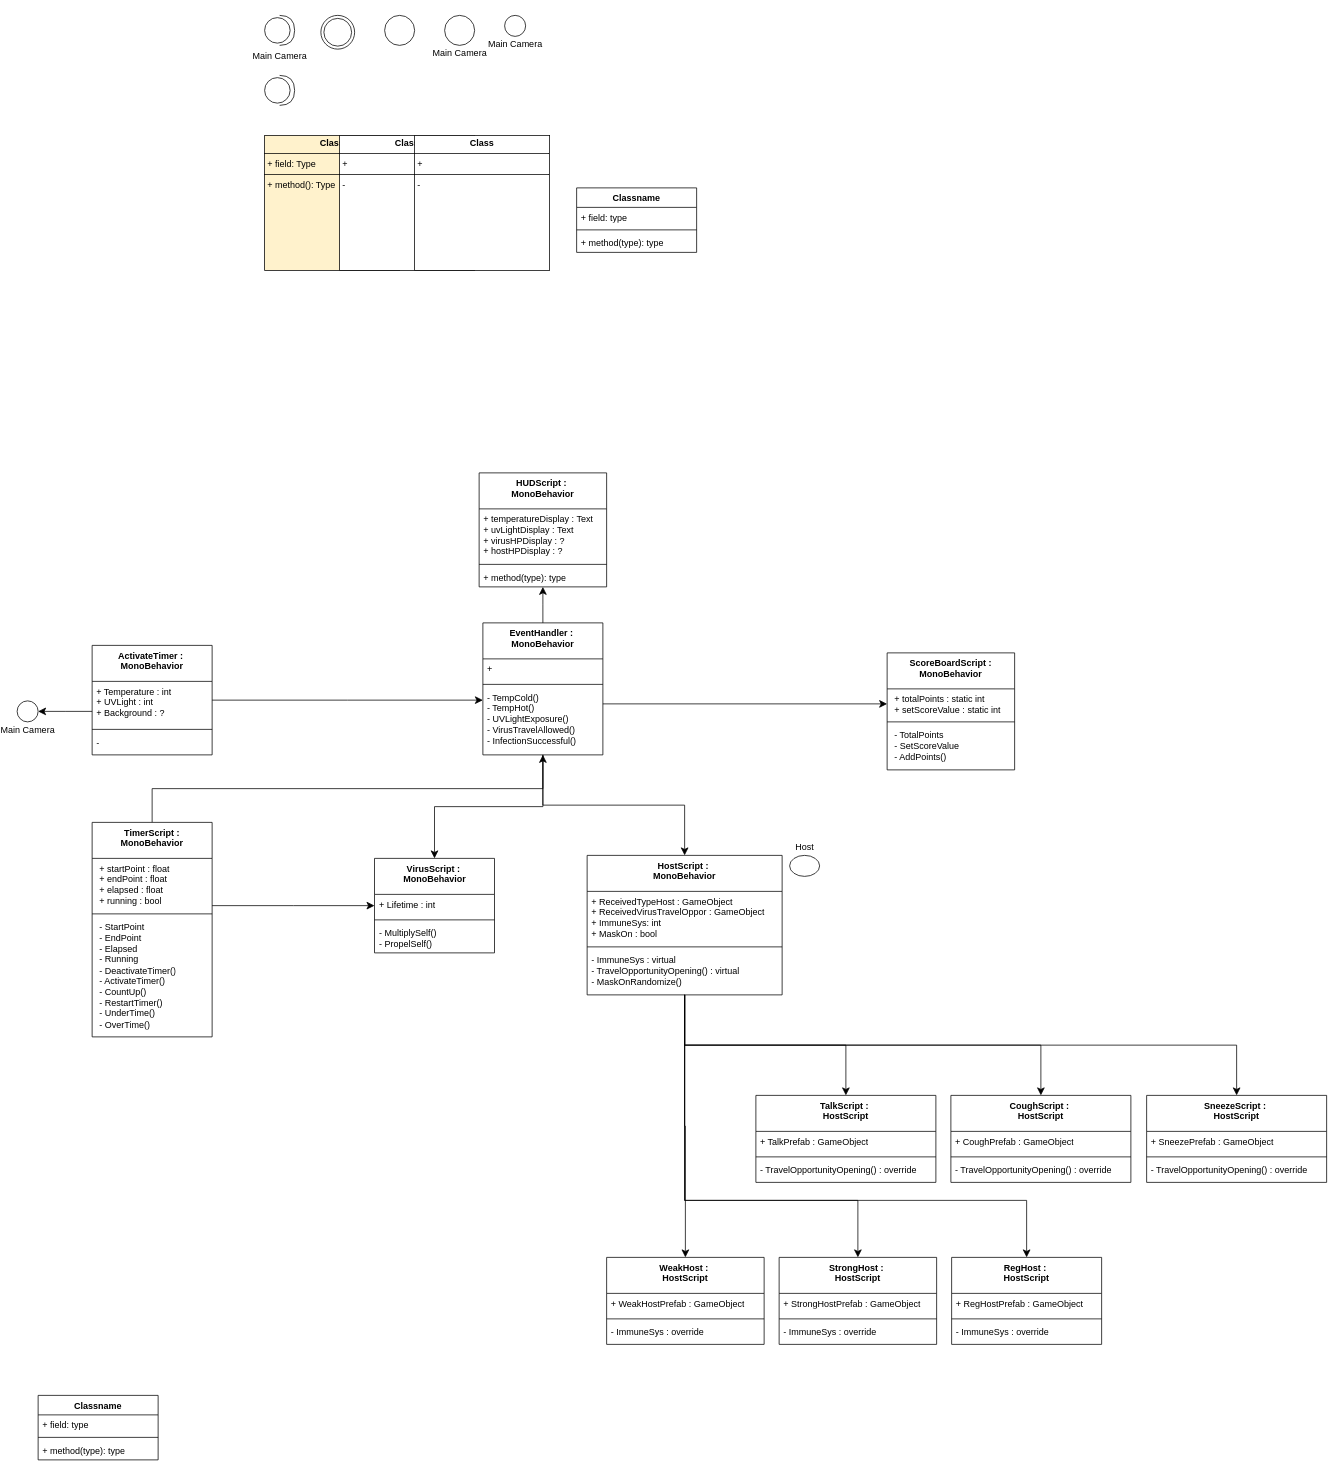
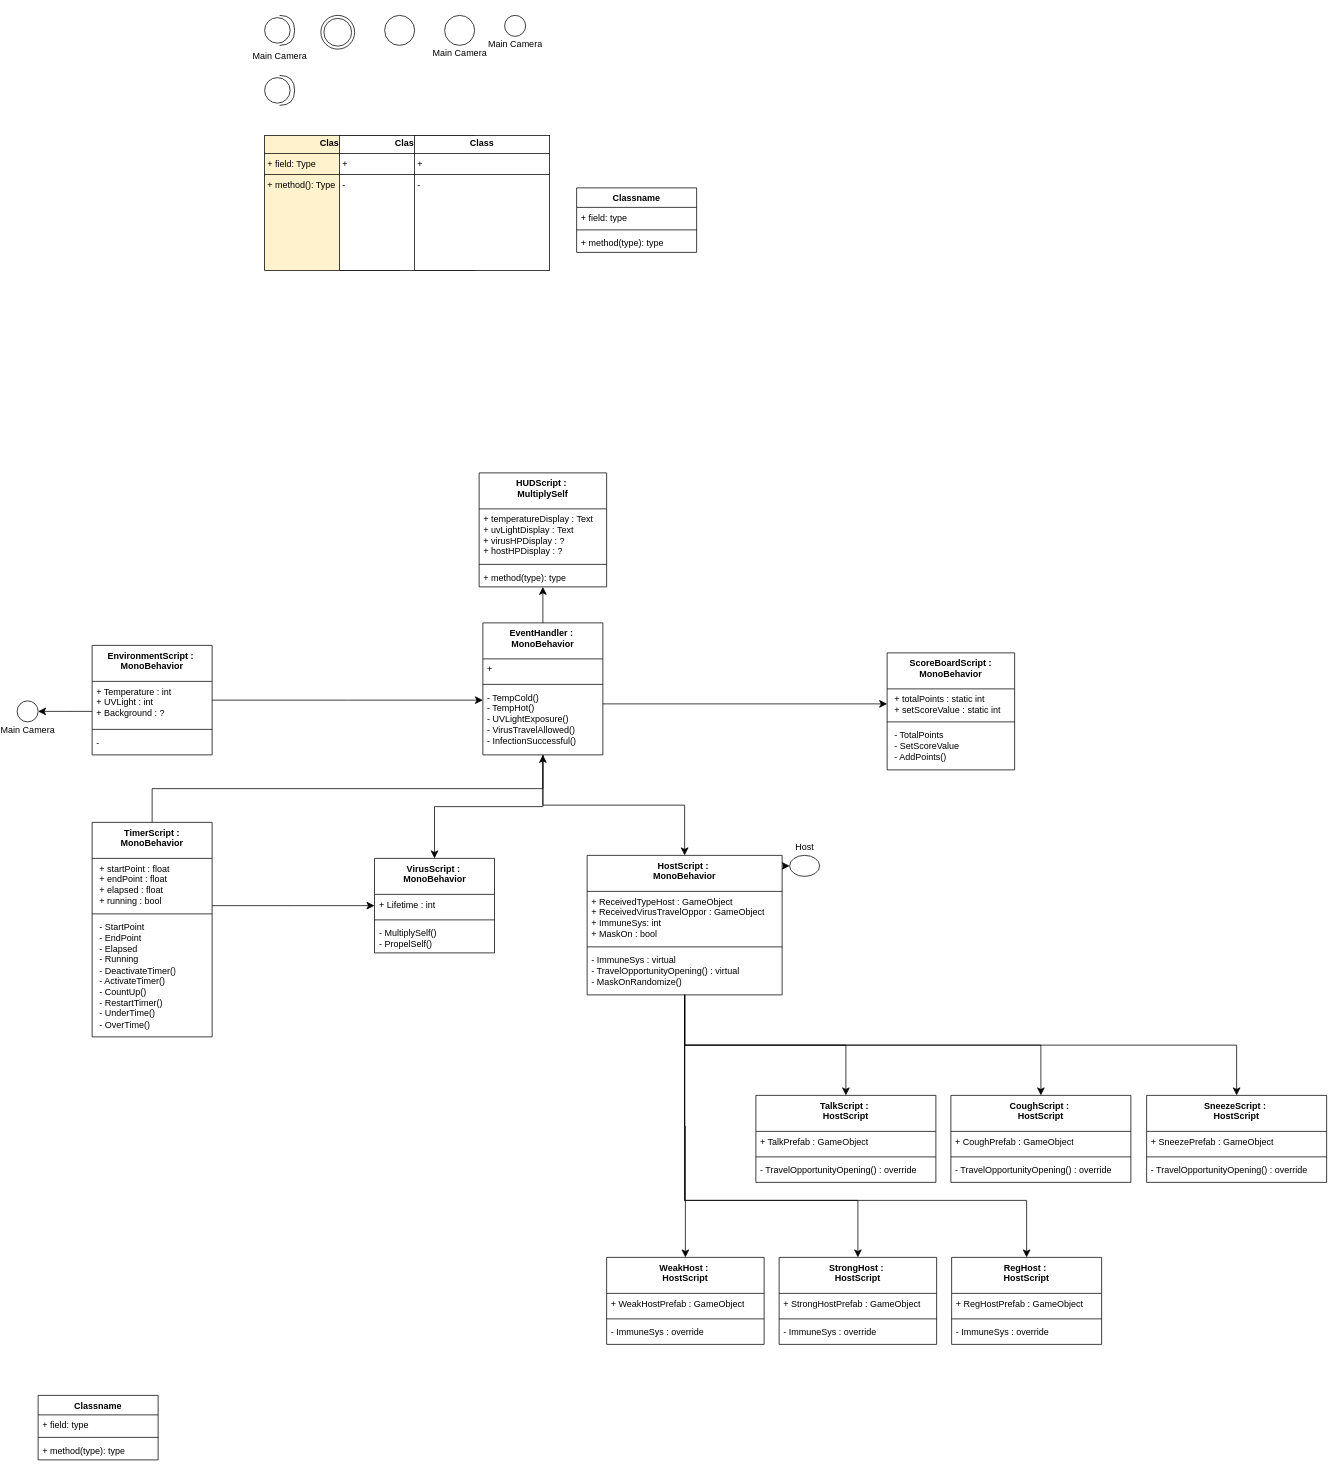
node "HUDScript : MonoBehavior": label "HUDScript : MonoBehavior" -> "HUDScript : MultiplySelf"
node "ActivateTimer : MonoBehavior": label "ActivateTimer : MonoBehavior" -> "EnvironmentScript : MonoBehavior"
edge "HostScript : MonoBehavior" -> "Host": added
